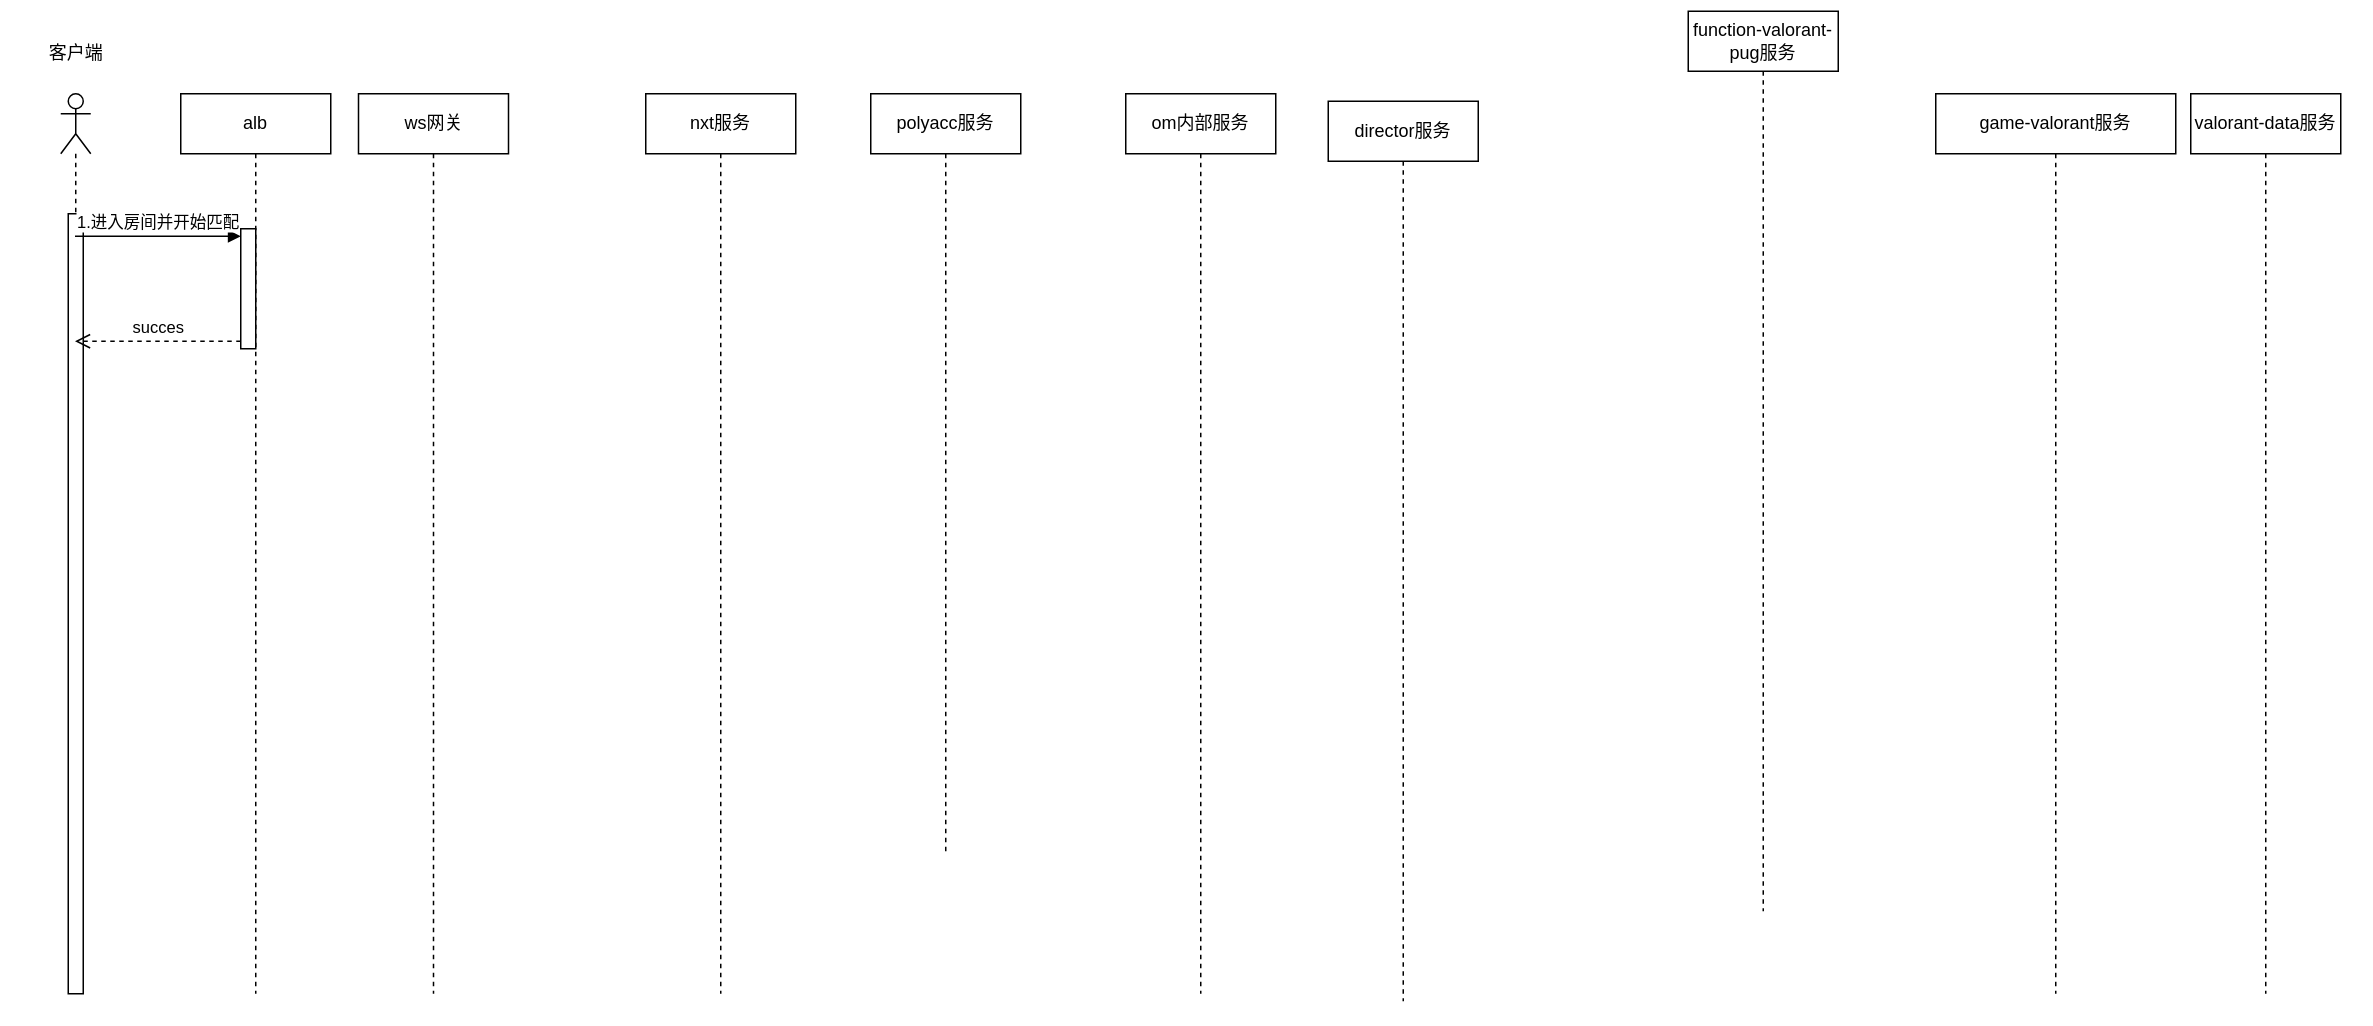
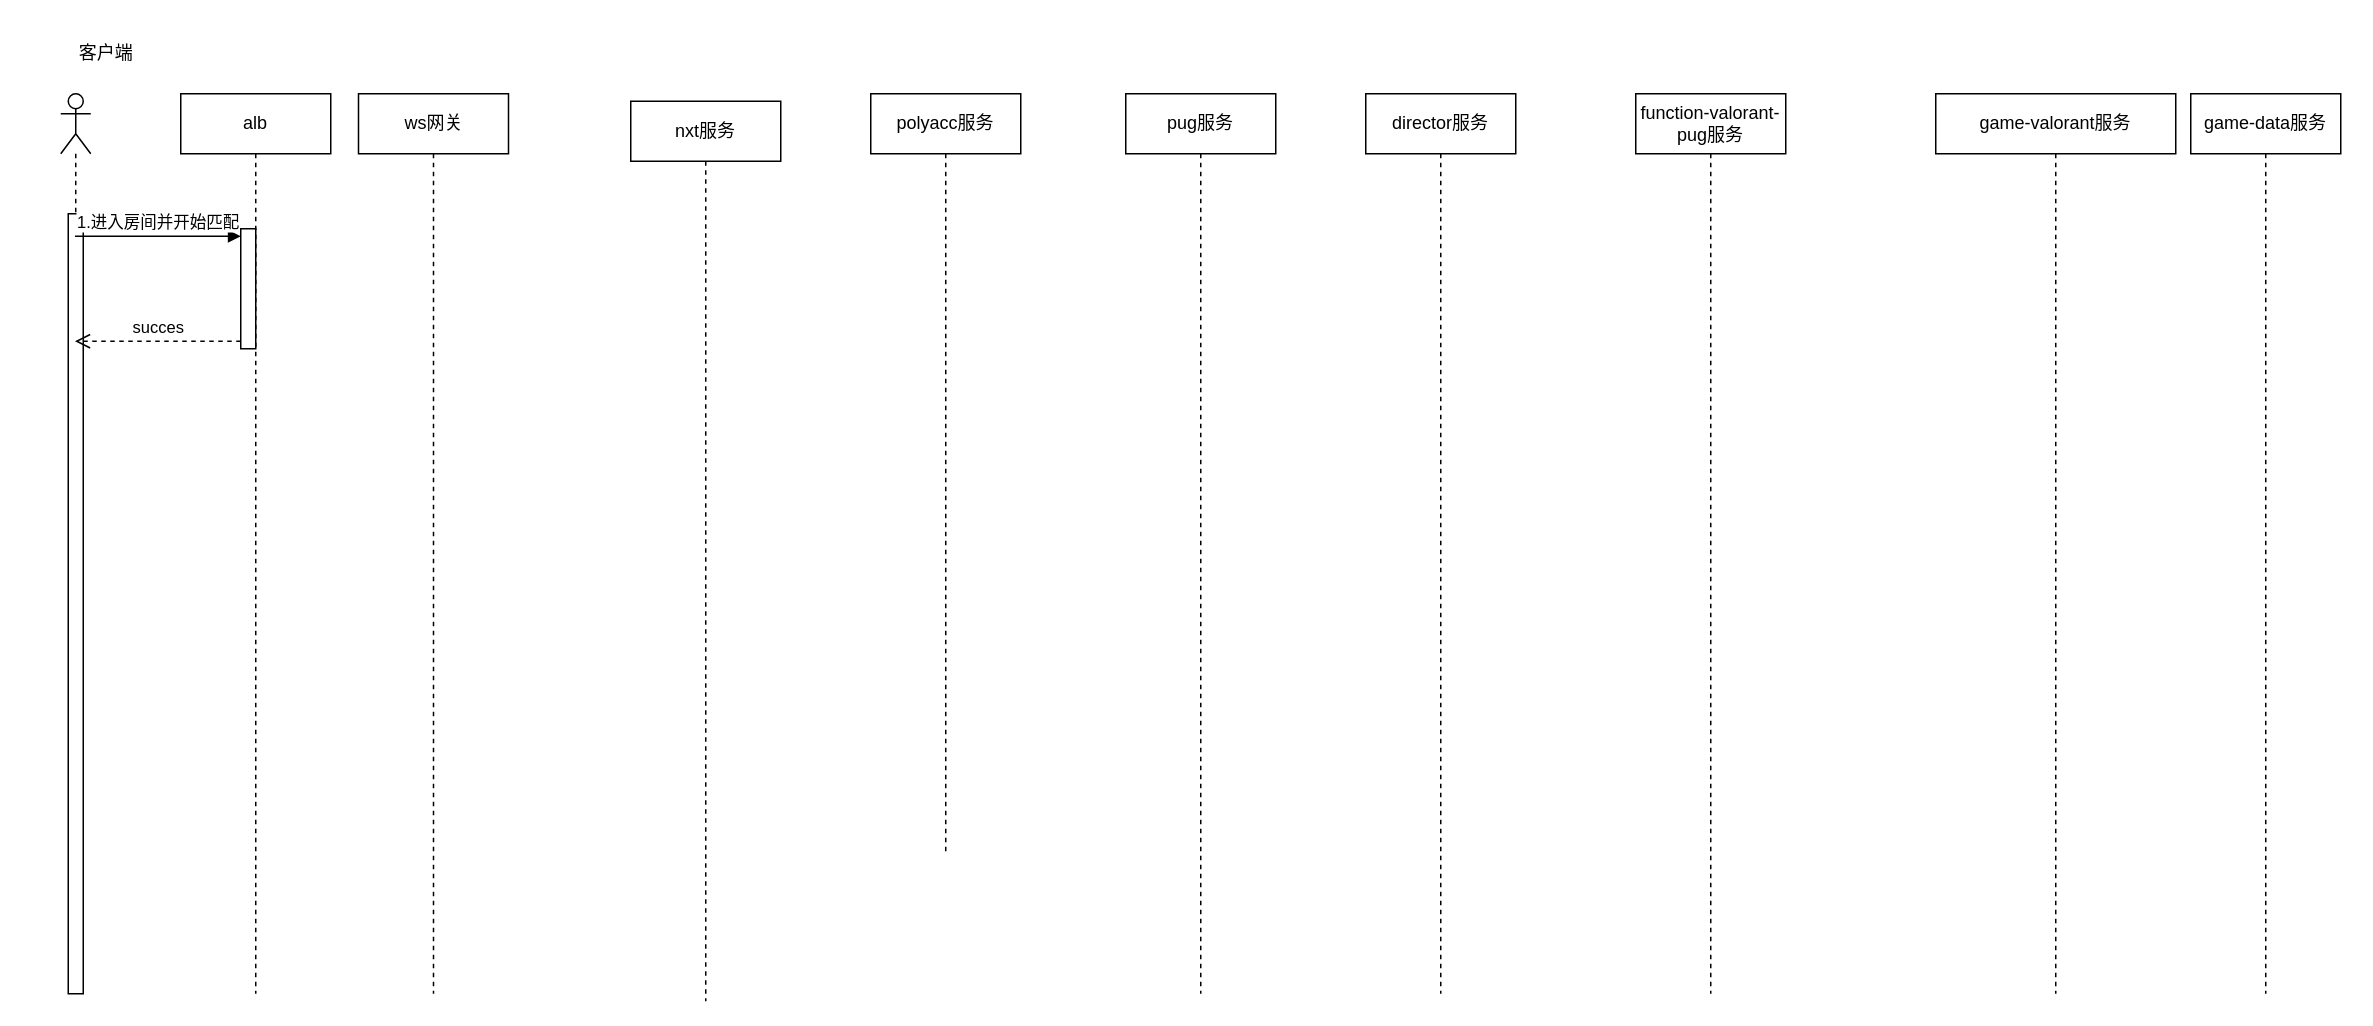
node "客户端": moved (76, 53) -> (106, 53)
node "om内部服务": label "om内部服务" -> "pug服务"
node "valorant-data服务": label "valorant-data服务" -> "game-data服务"
node "function-valorant-pug服务": moved (1763, 461) -> (1711, 544)
node "nxt服务": moved (721, 544) -> (706, 551)
node "director服务": moved (1403, 551) -> (1441, 544)
